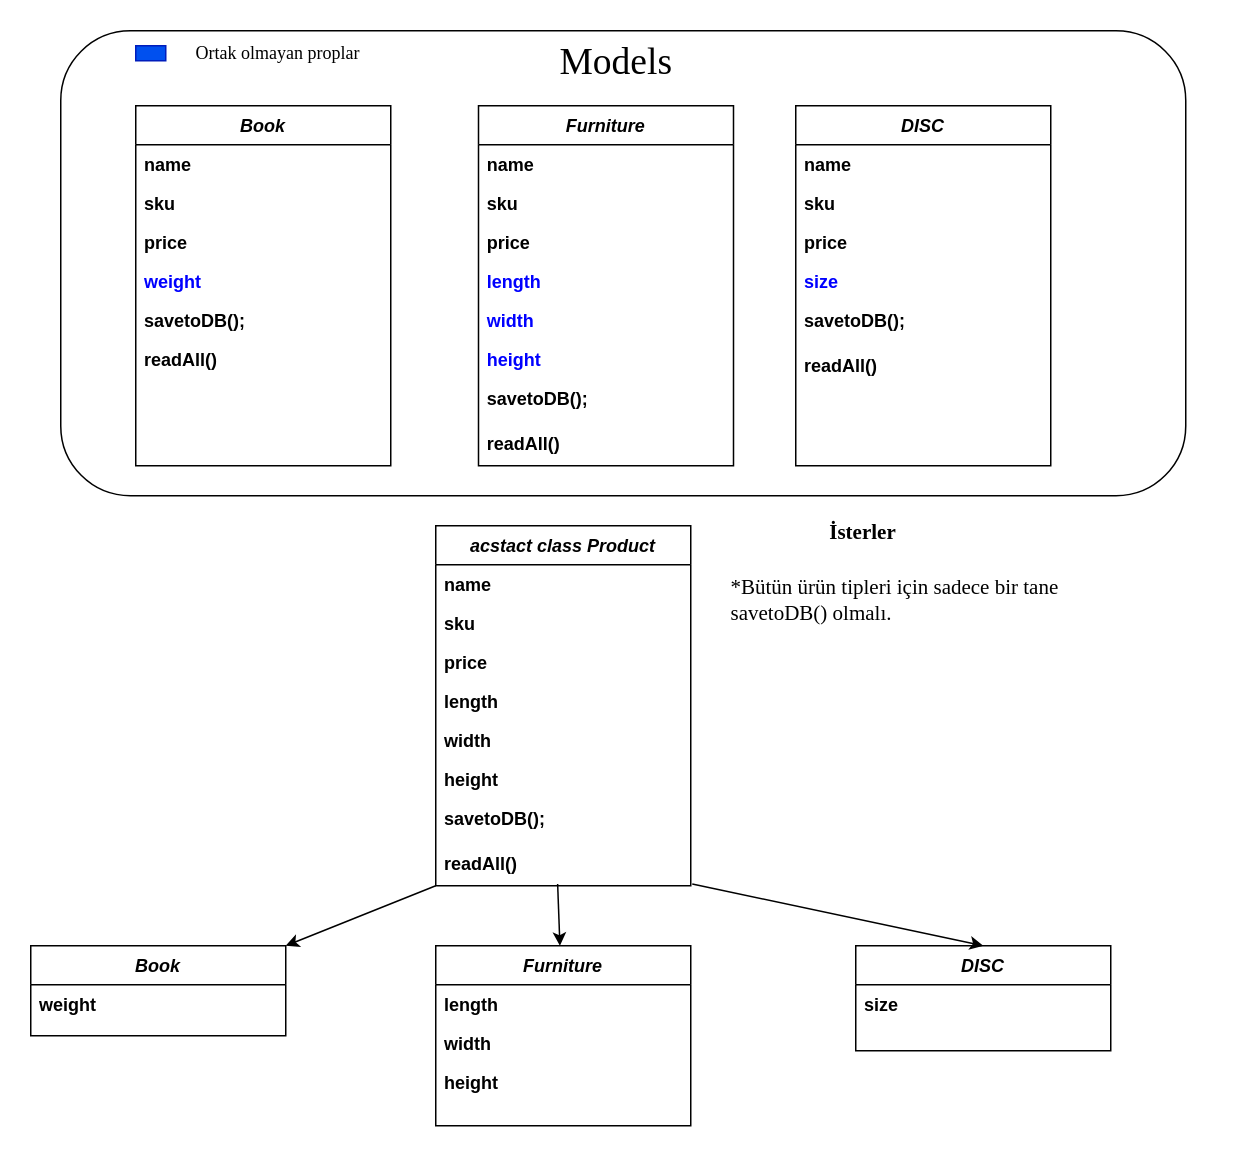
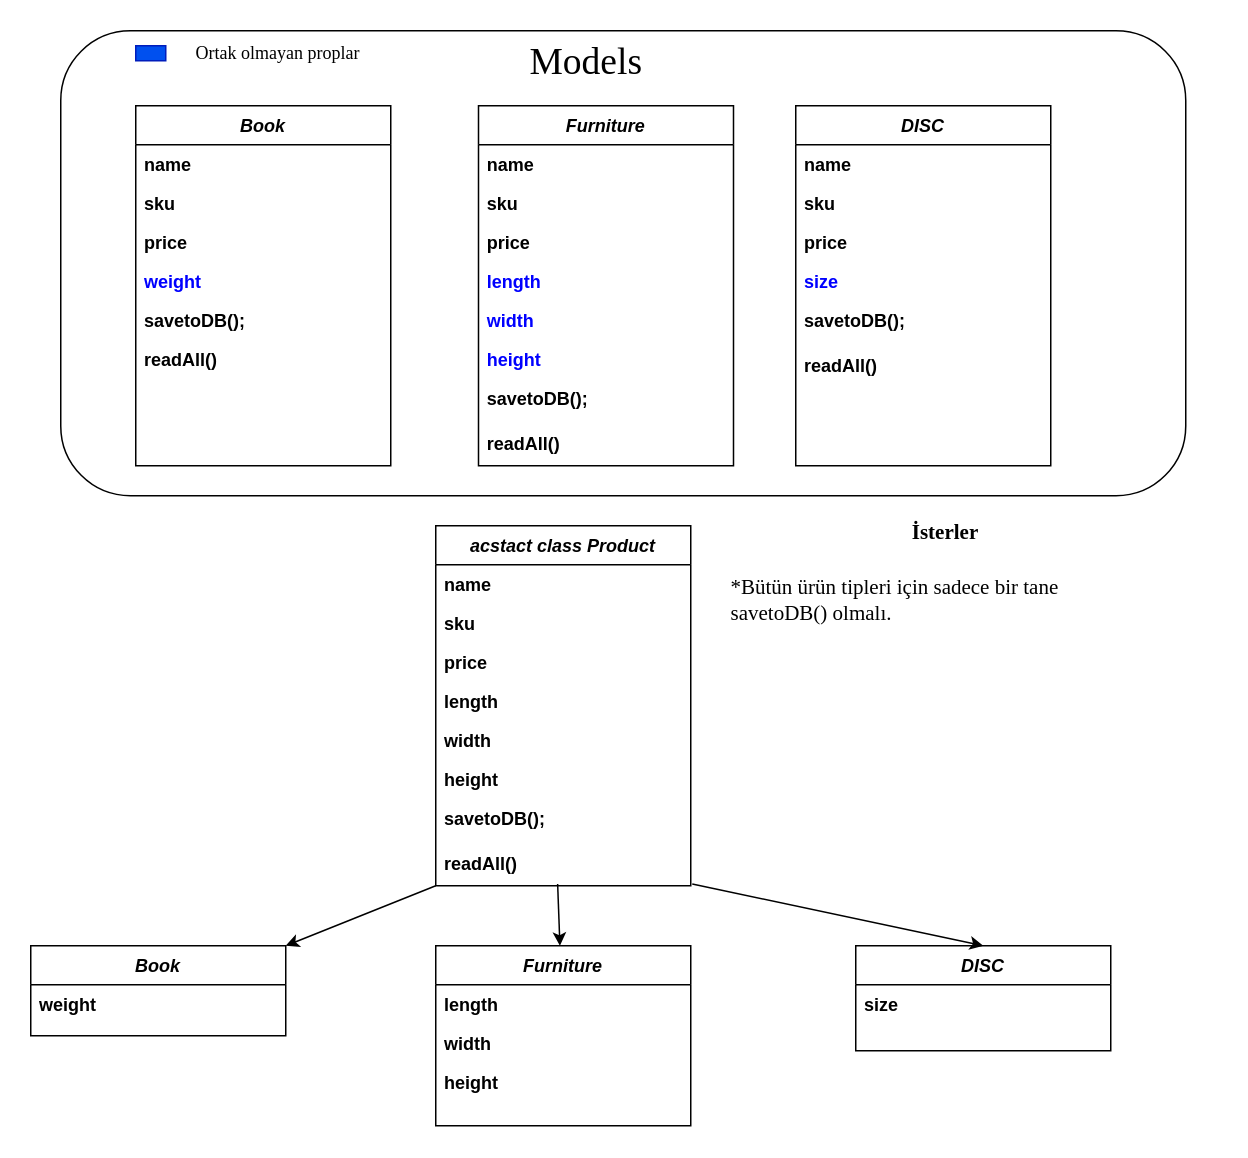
node "Models": moved (616, 61) -> (586, 61)
node "İsterler": moved (863, 533) -> (946, 533)
